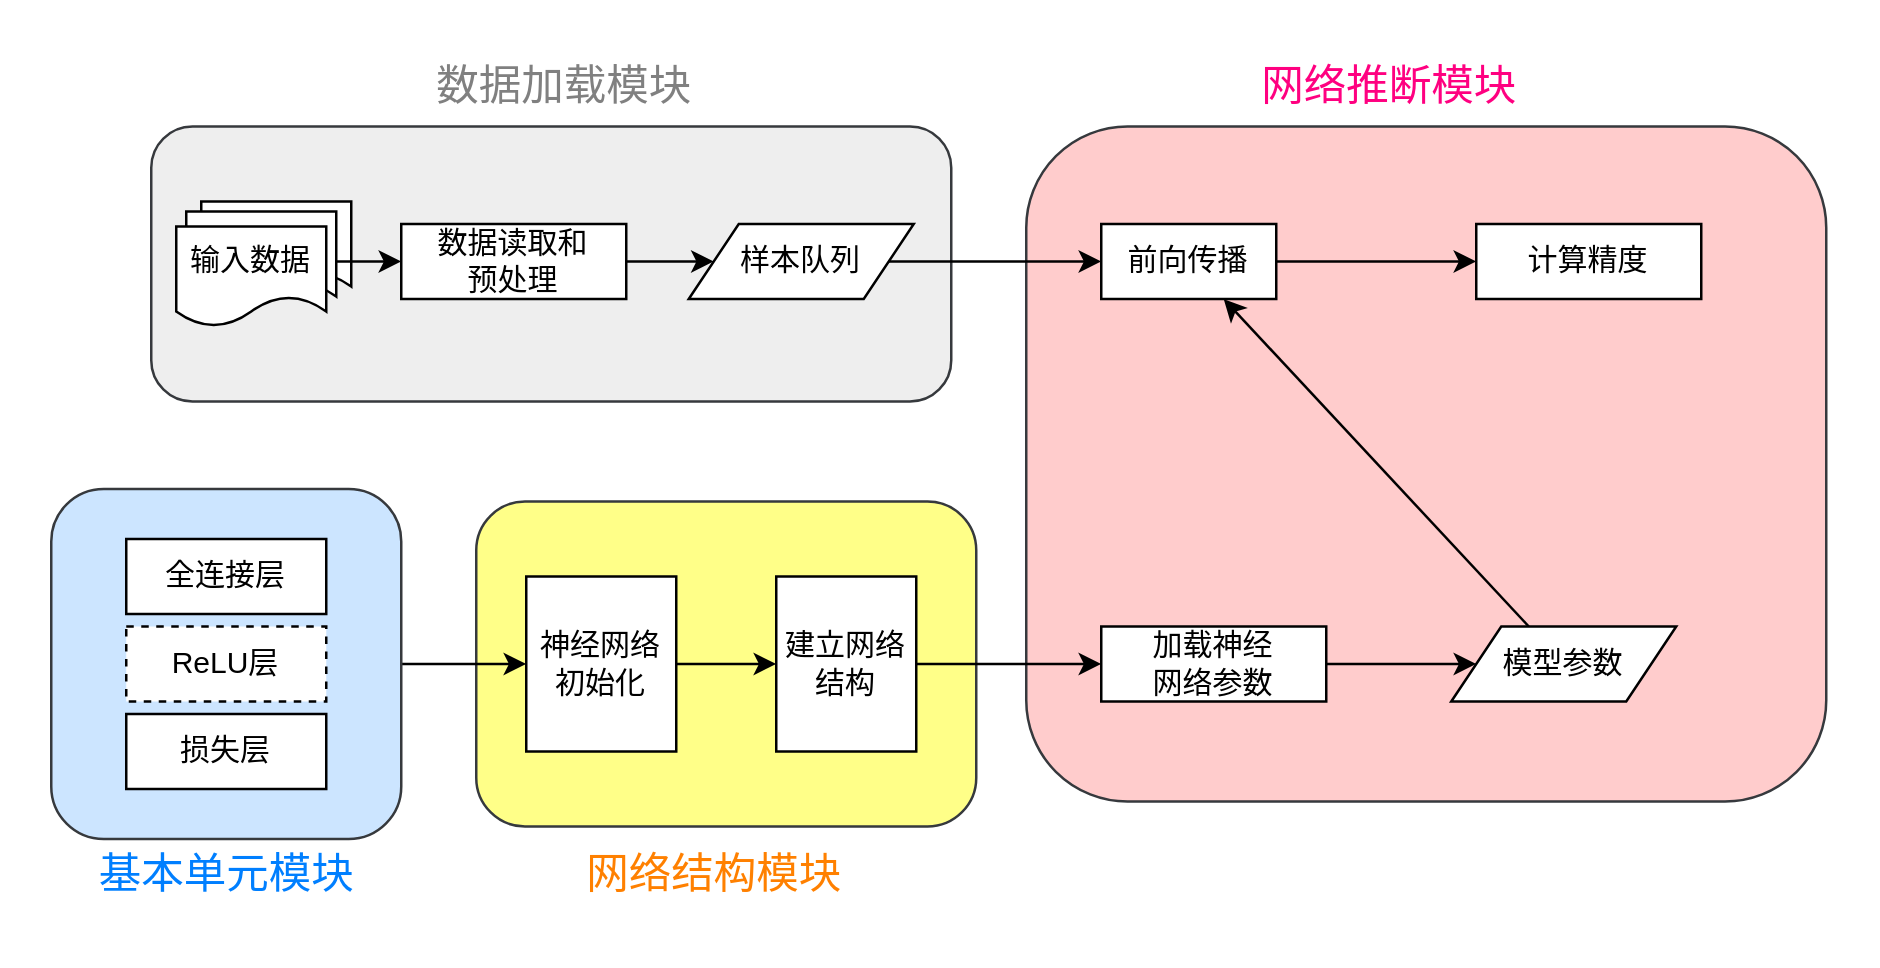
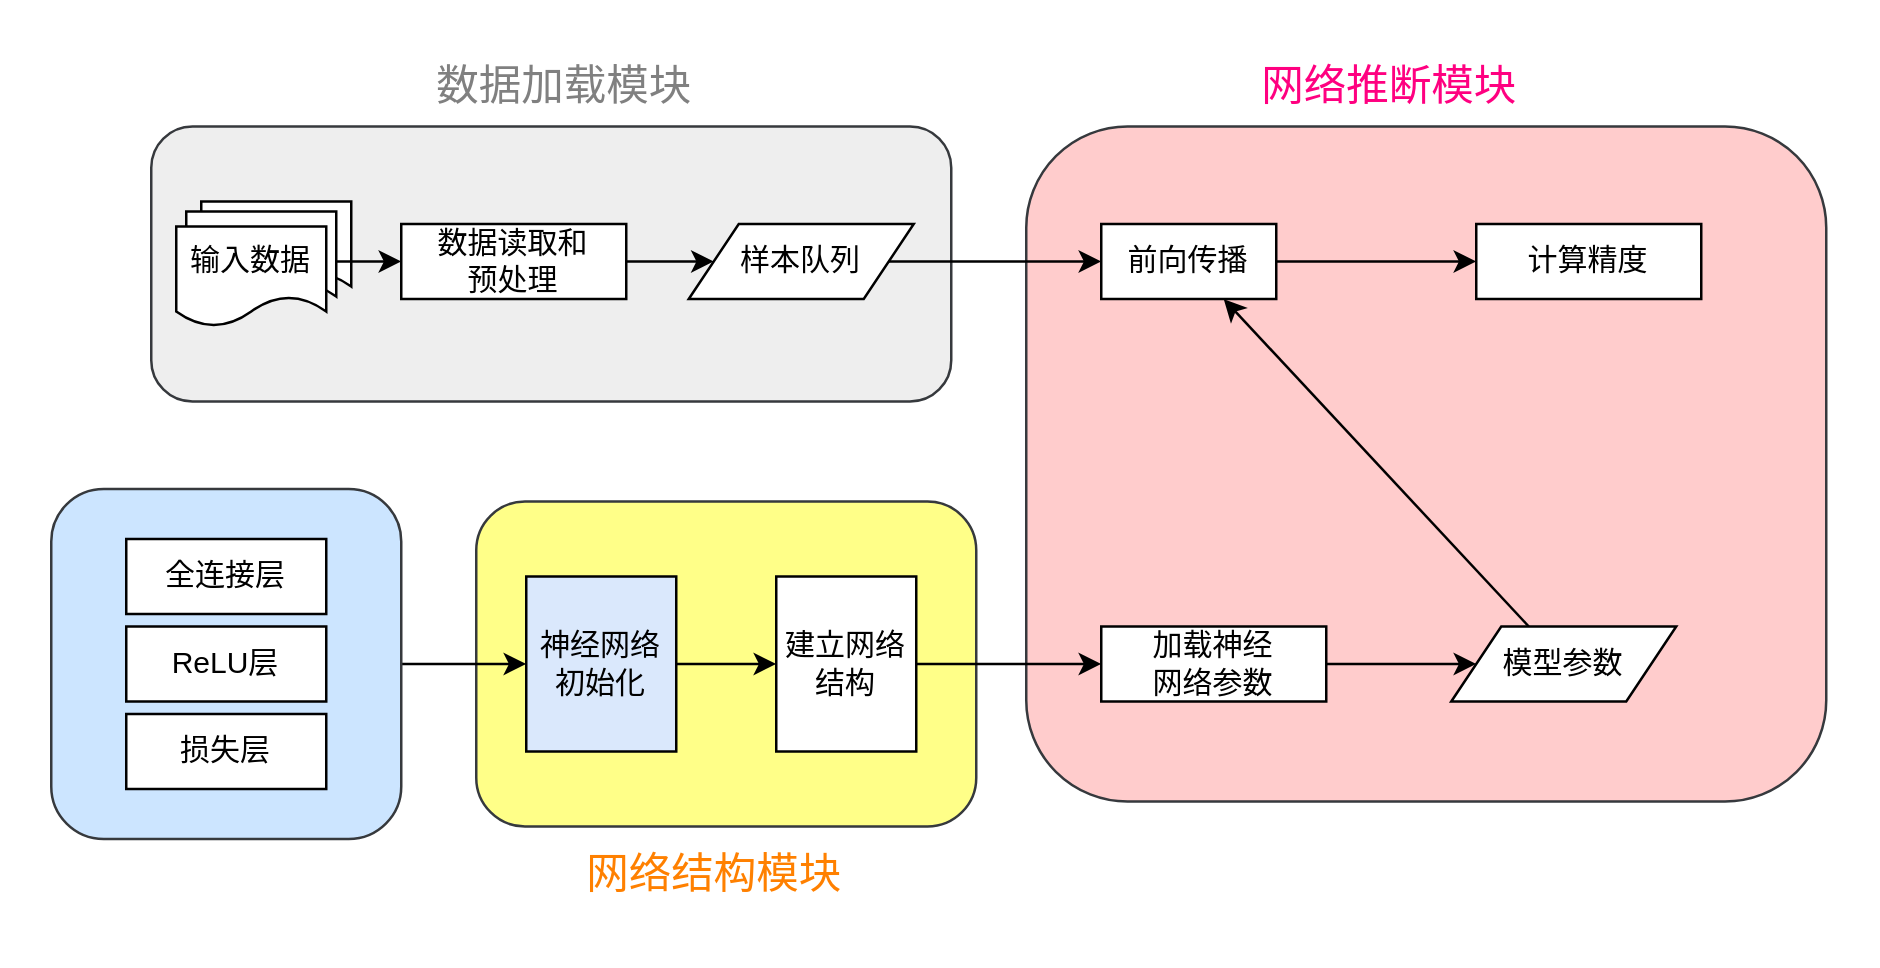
node "ReLU层": style dashed -> solid
node "神经网络初始化": fillcolor #ffffff -> #dae8fc
node "基本单元模块": removed
